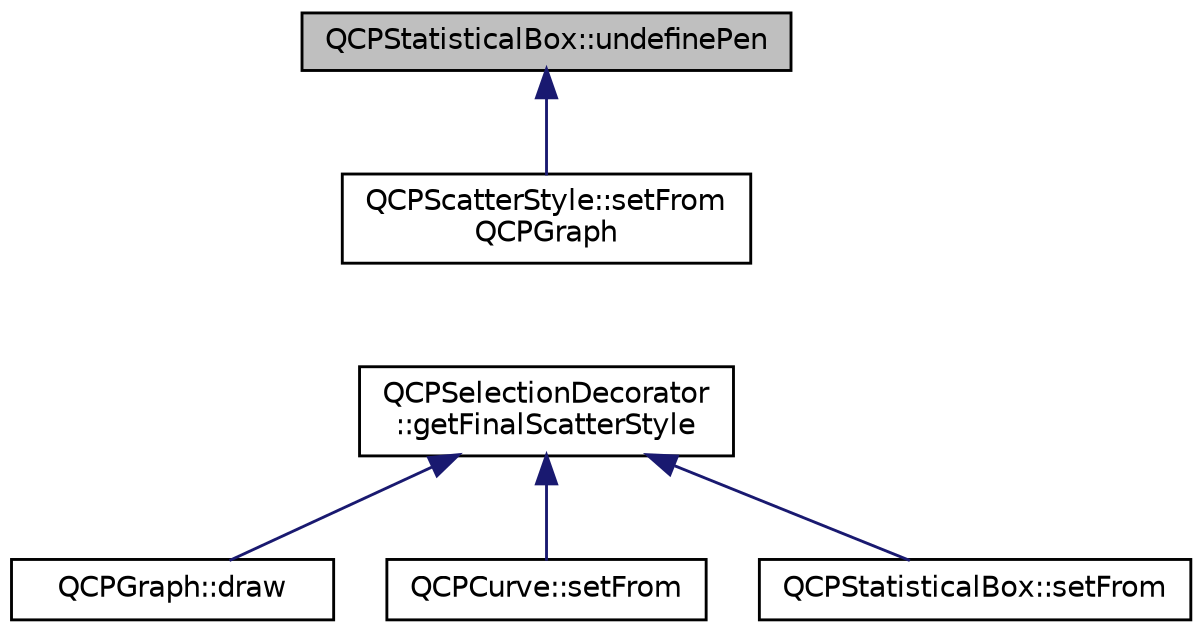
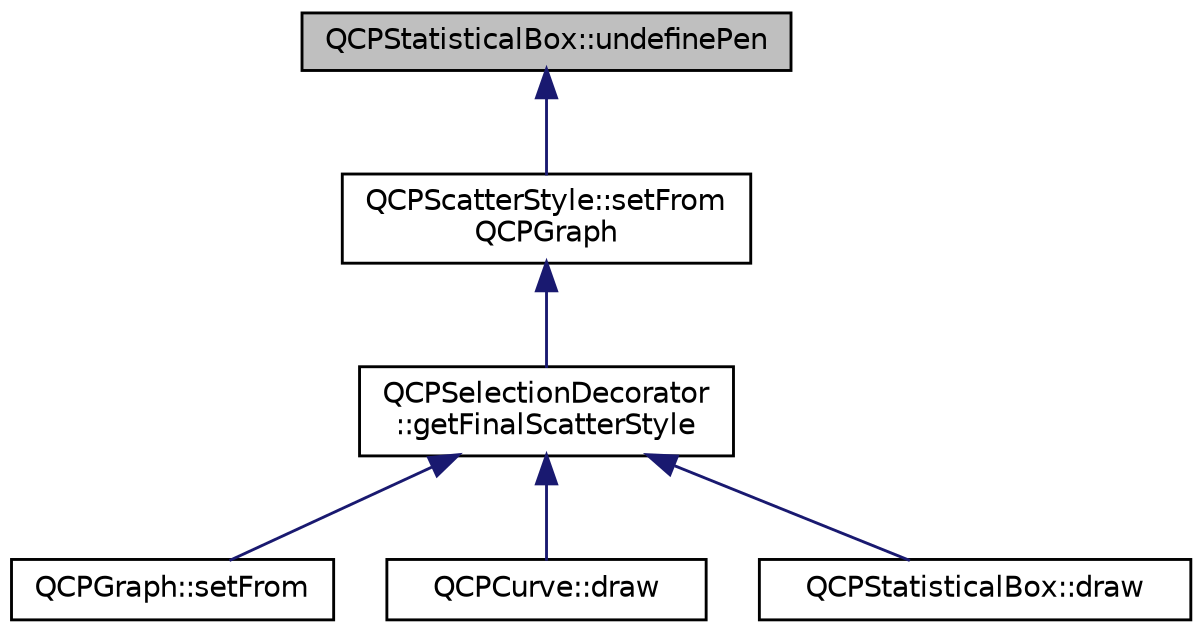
edge "QCPSelectionDecorator ::getFinalScatterStyle" -> "QCPScatterStyle::setFrom QCPGraph": added
node "QCPGraph::draw": label "QCPGraph::draw" -> "QCPGraph::setFrom"
node "QCPCurve::setFrom": label "QCPCurve::setFrom" -> "QCPCurve::draw"
node "QCPStatisticalBox::setFrom": label "QCPStatisticalBox::setFrom" -> "QCPStatisticalBox::draw"
